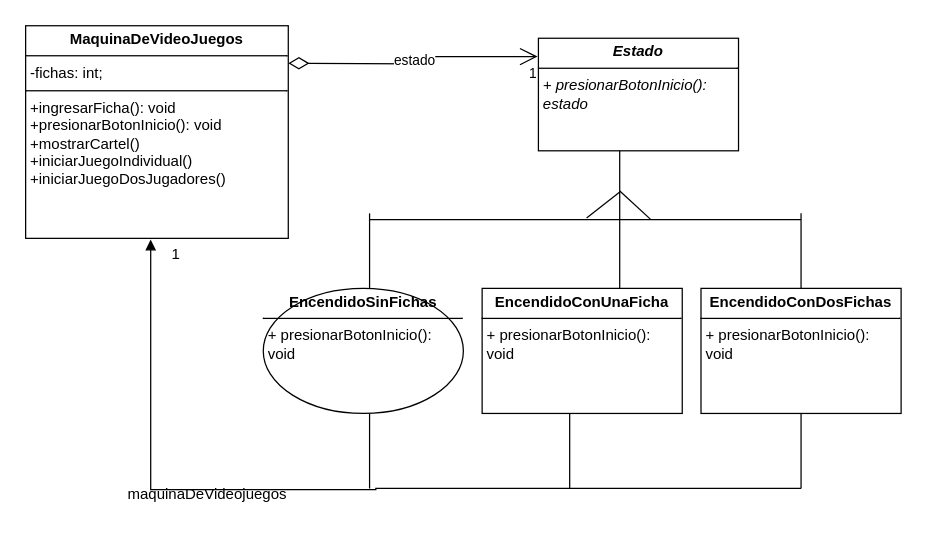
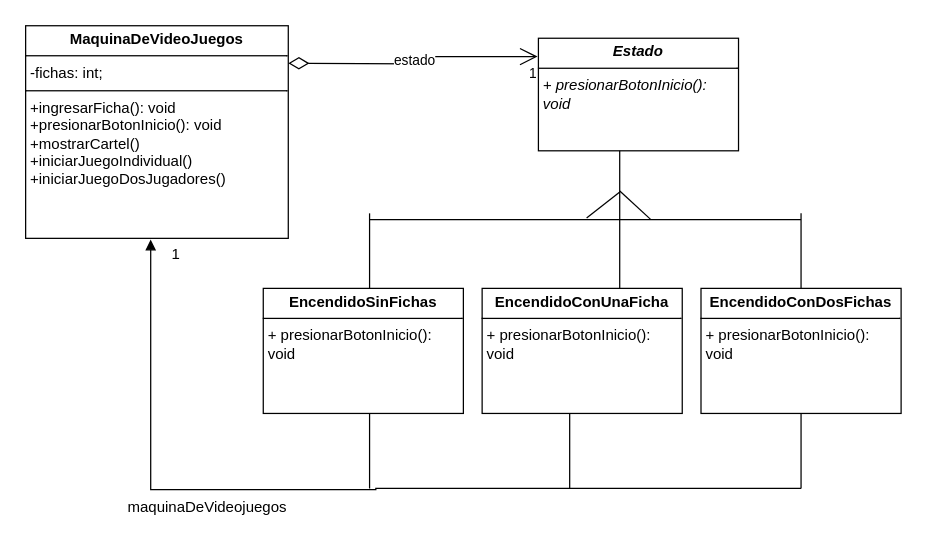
node "Estado + presionarBotonInicio(): estado": label "Estado + presionarBotonInicio(): estado" -> "Estado + presionarBotonInicio(): void"
node "EncendidoSinFichas + presionarBotonInicio(): void": shape ellipse -> rectangle
node "maquinaDeVideojuegos": moved (207, 494) -> (207, 507)
